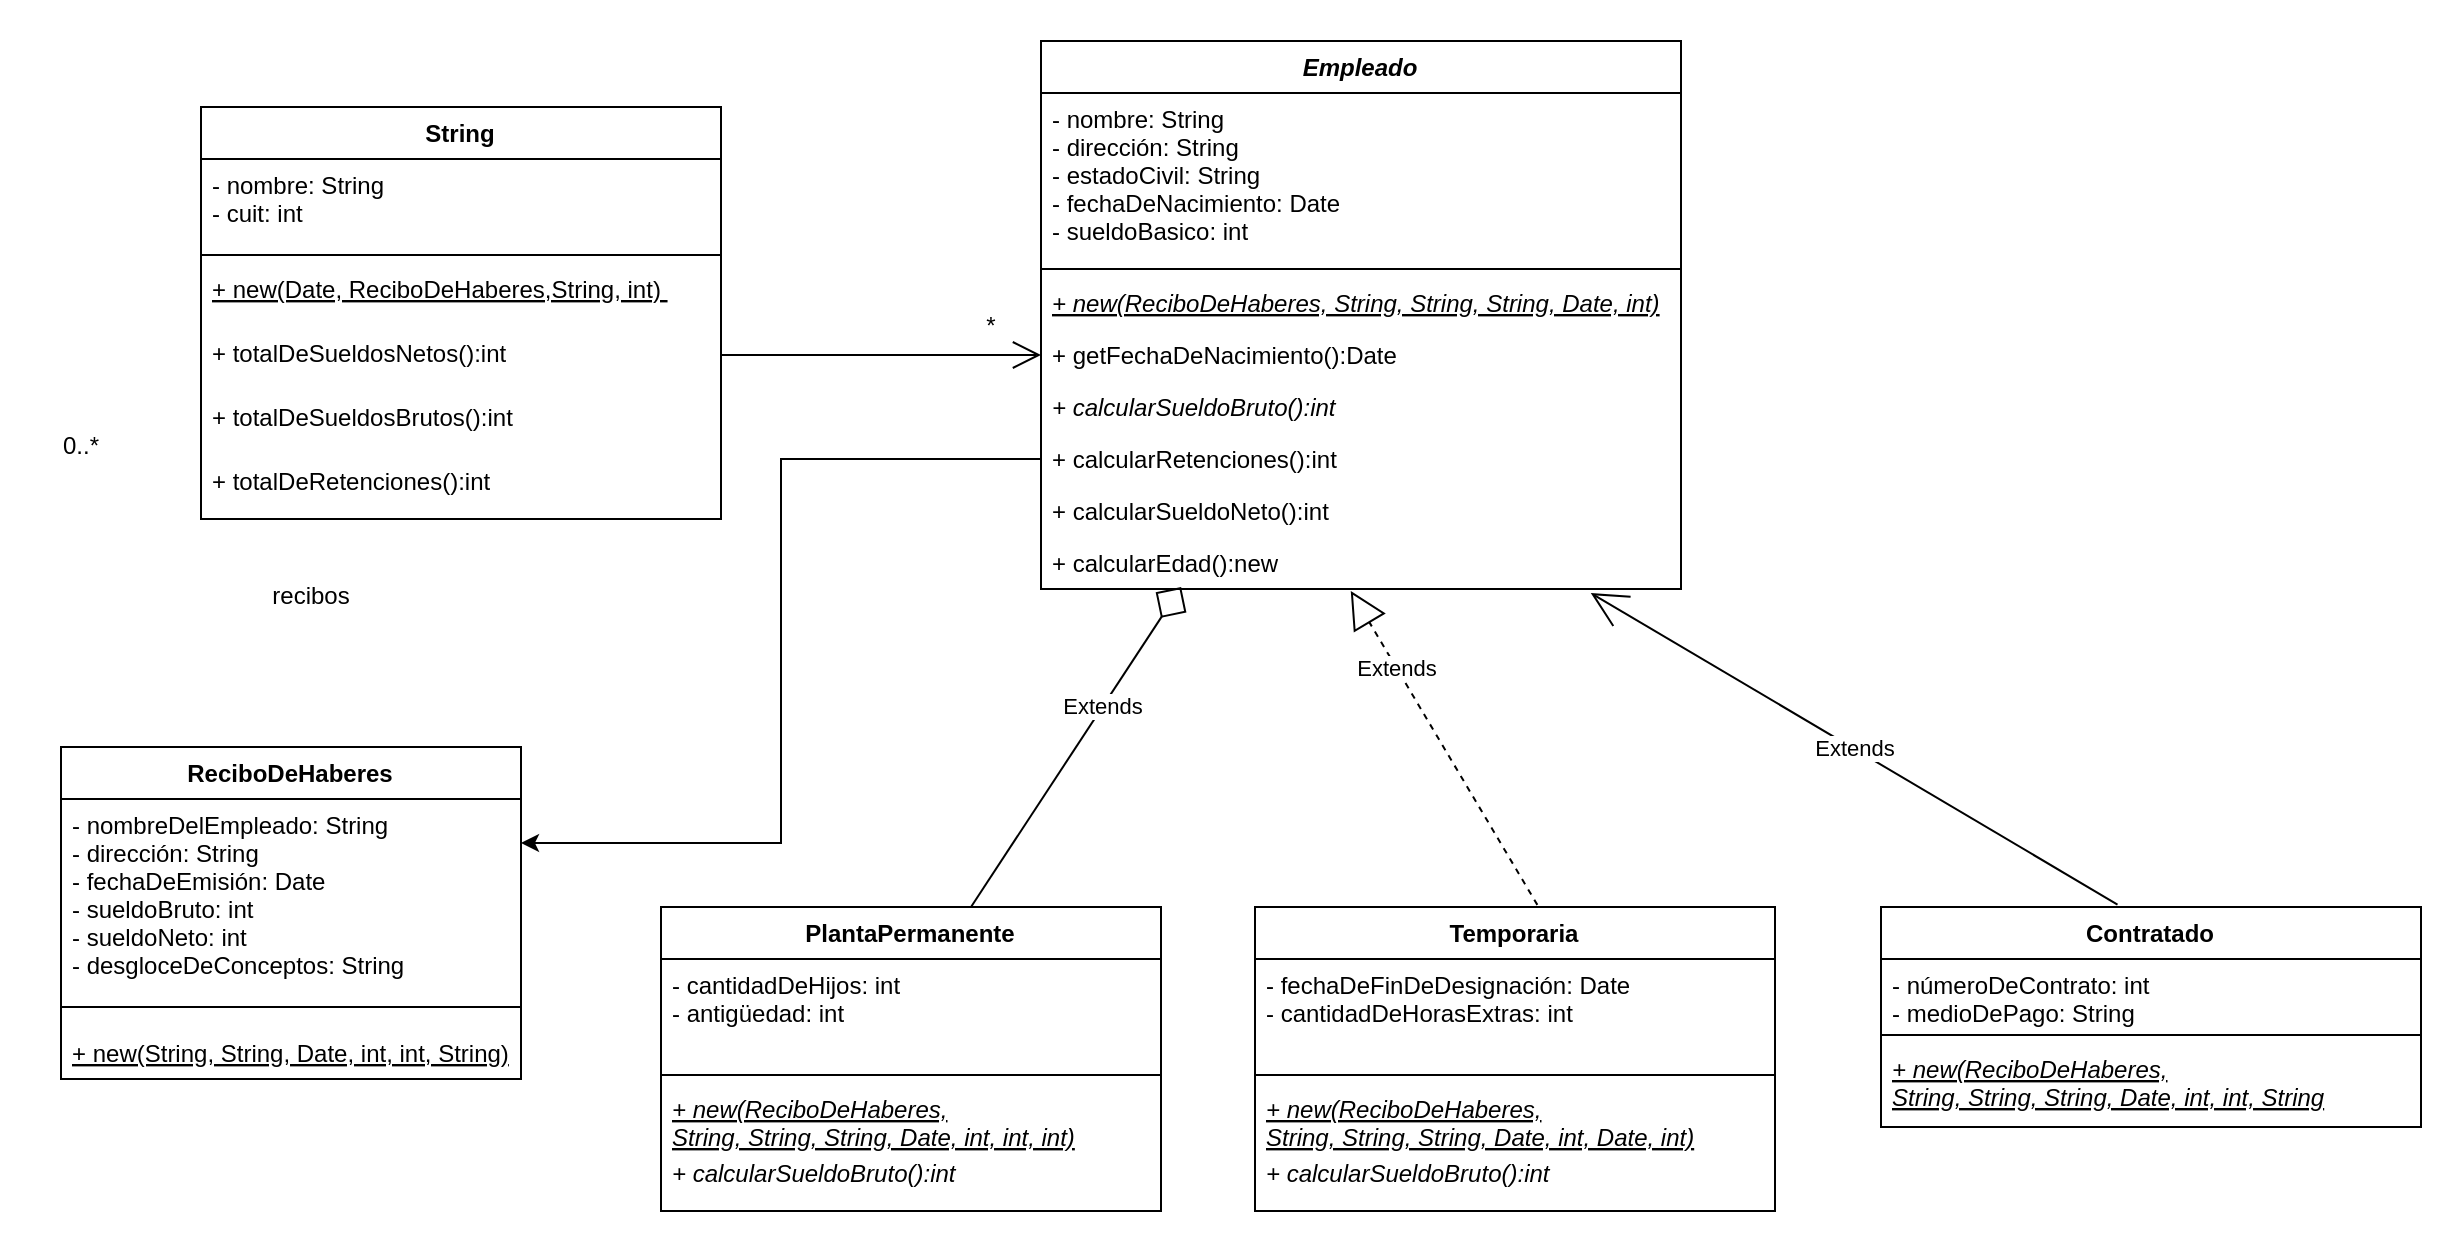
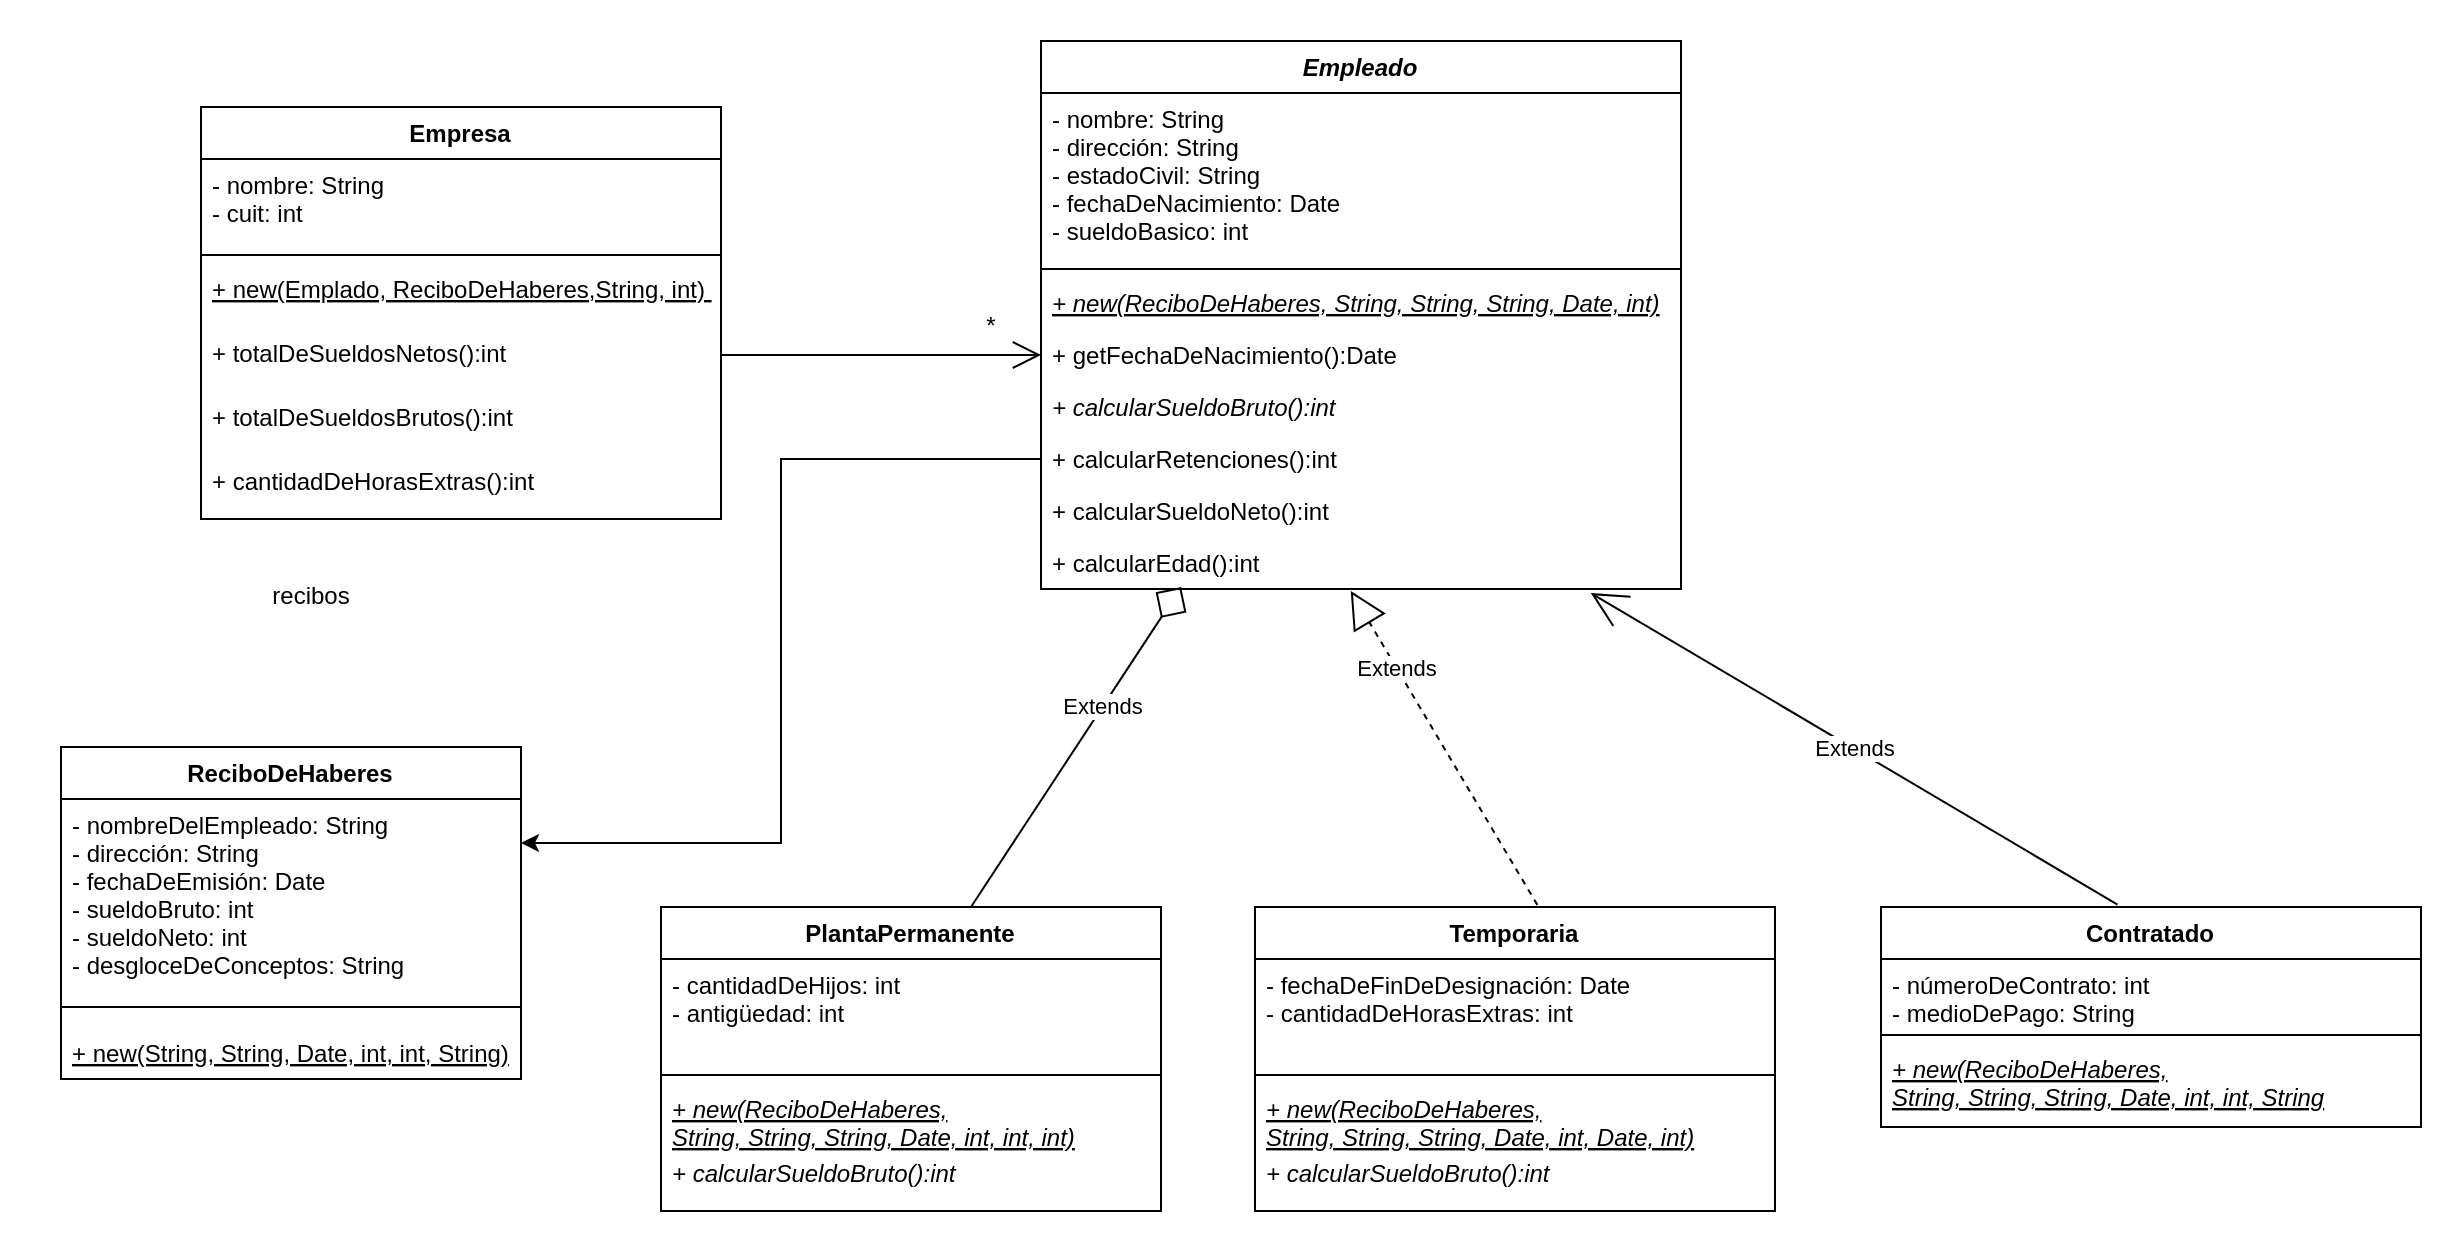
node "String": label "String" -> "Empresa"
node "+ new(Date, ReciboDeHaberes,String, int)": label "+ new(Date, ReciboDeHaberes,String, int)" -> "+ new(Emplado, ReciboDeHaberes,String, int)"
node "0..*": removed
node "+ totalDeRetenciones():int": label "+ totalDeRetenciones():int" -> "+ cantidadDeHorasExtras():int"
node "+ calcularEdad():new": label "+ calcularEdad():new" -> "+ calcularEdad():int"
